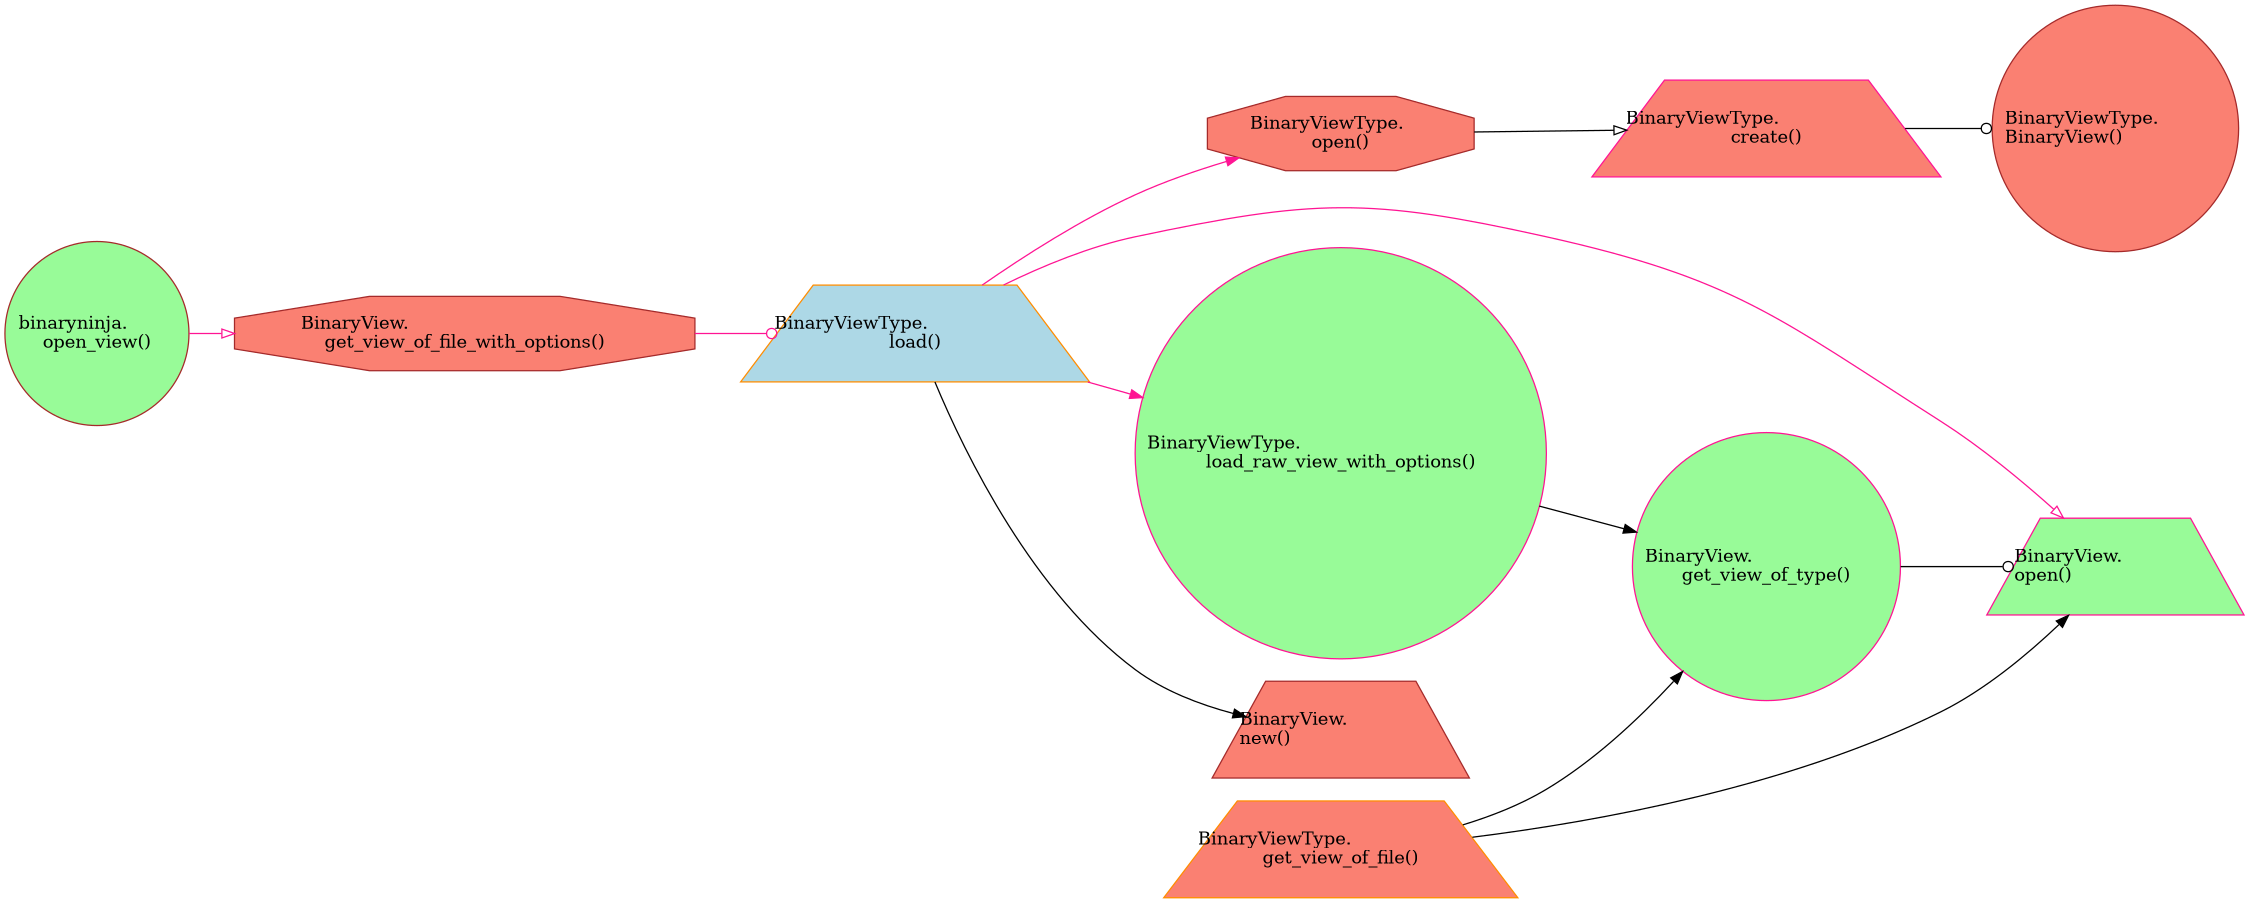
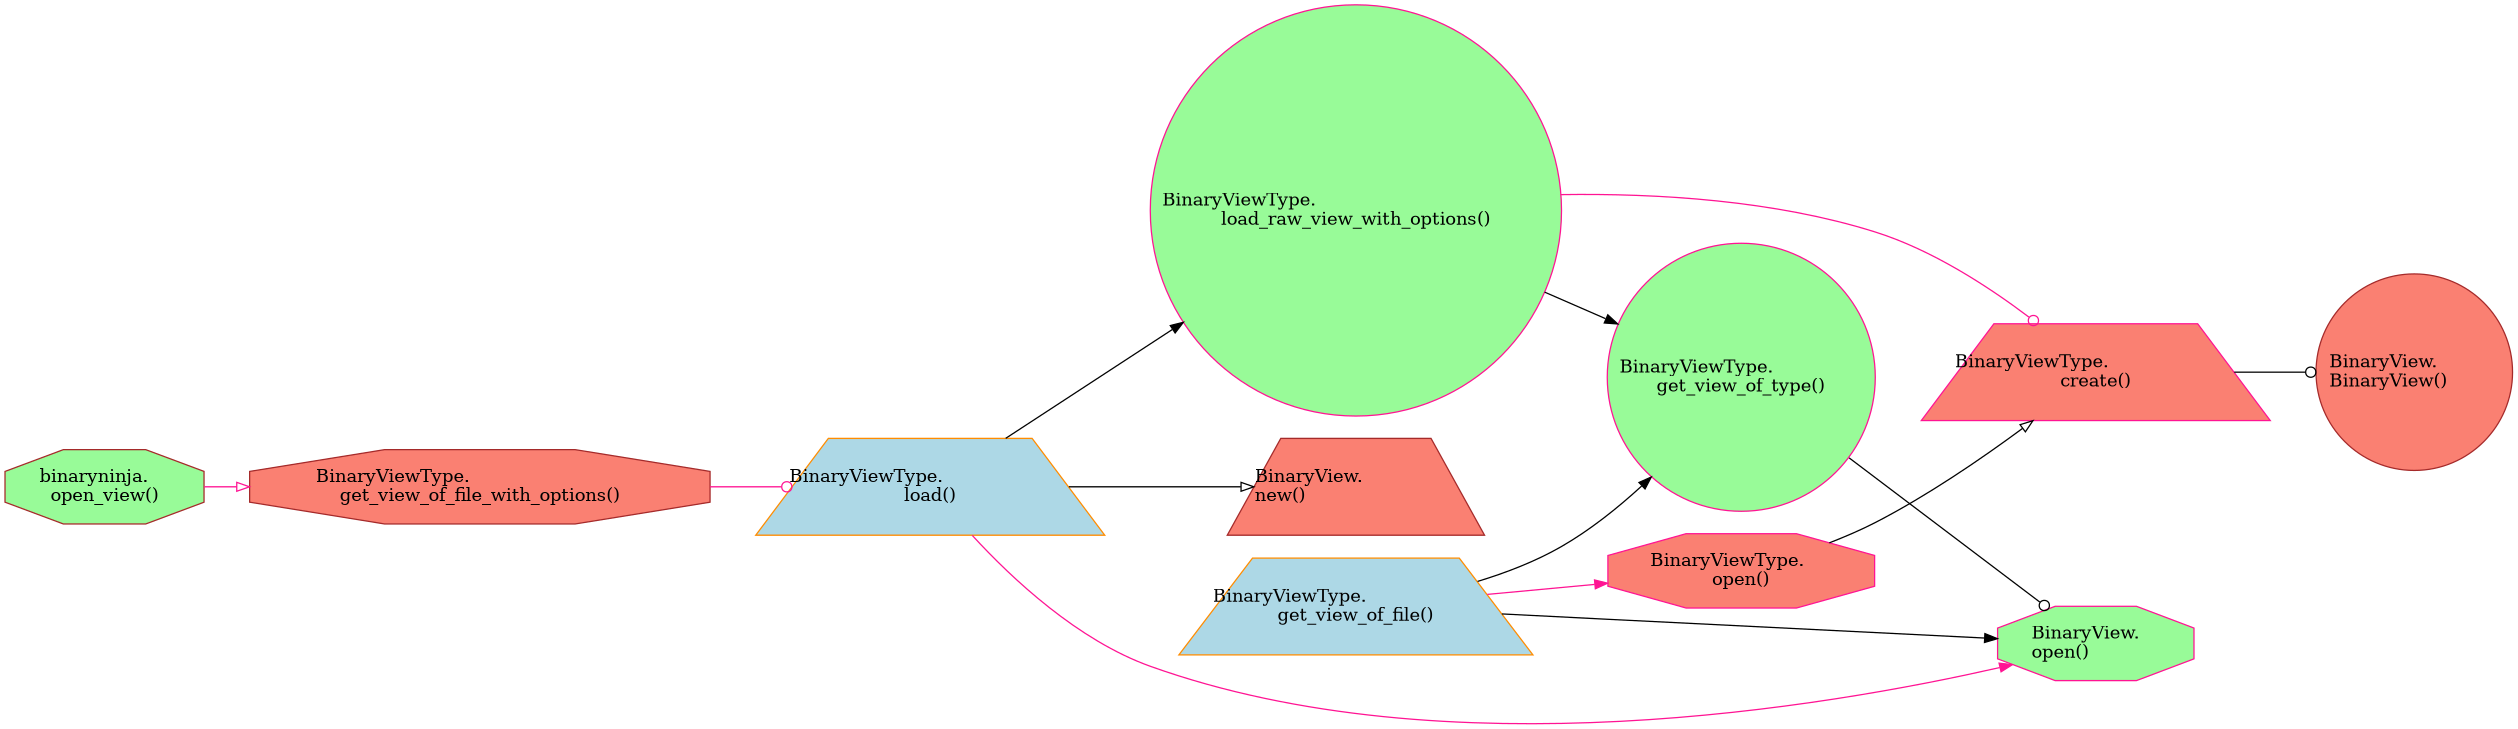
node "BinaryViewType. BinaryView()": label "BinaryViewType. BinaryView()" -> "BinaryView. BinaryView()"
node "BinaryViewType. open()": color brown -> deeppink
edge "BinaryViewType. load()" -> "BinaryViewType. open()": now "BinaryViewType. get_view_of_file()" -> "BinaryViewType. open()"
edge "BinaryViewType. load_raw_view_with_options()" -> "BinaryViewType. create()": added
edge "BinaryViewType. load()" -> "BinaryView. open()": arrowhead onormal -> normal
node "binaryninja. open_view()": shape circle -> octagon
node "BinaryView. get_view_of_file_with_options()": label "BinaryView. get_view_of_file_with_options()" -> "BinaryViewType. get_view_of_file_with_options()"
edge "BinaryViewType. load()" -> "BinaryViewType. load_raw_view_with_options()": color deeppink -> black
node "BinaryView. get_view_of_type()": label "BinaryView. get_view_of_type()" -> "BinaryViewType. get_view_of_type()"
node "BinaryView. open()": shape trapezium -> octagon
edge "BinaryViewType. load()" -> "BinaryView. new()": arrowhead normal -> onormal
node "BinaryViewType. get_view_of_file()": fillcolor salmon -> lightblue
